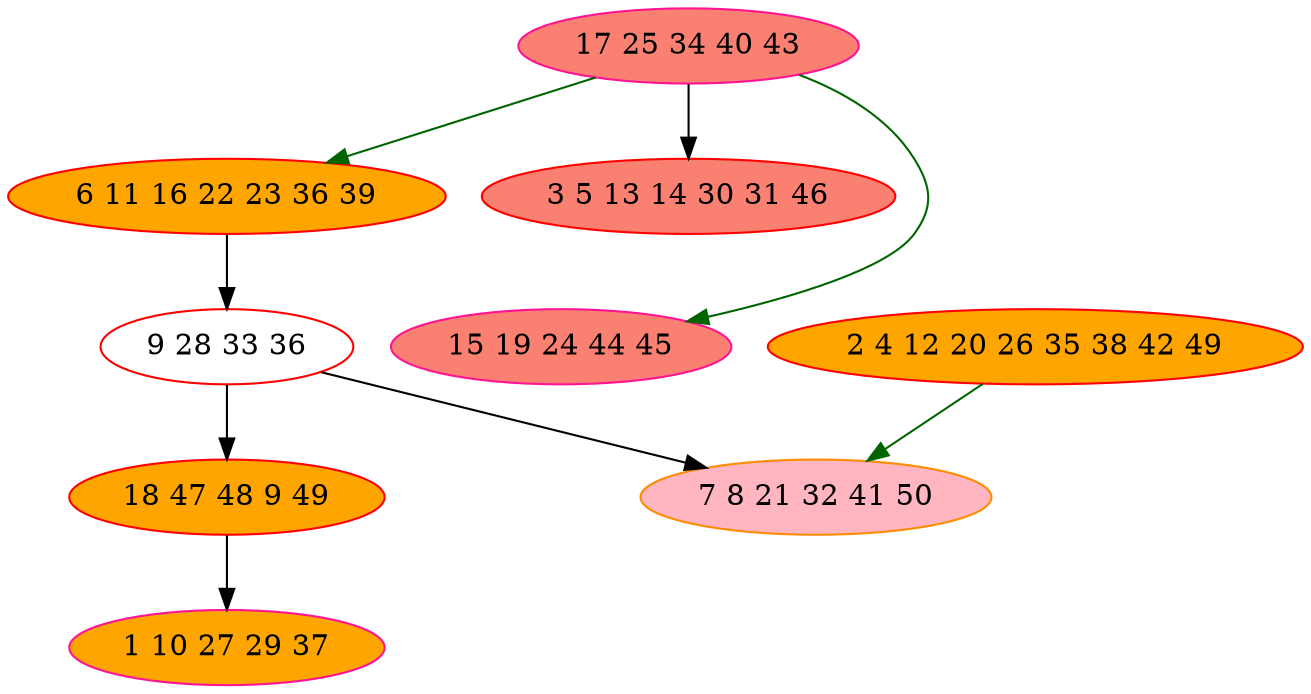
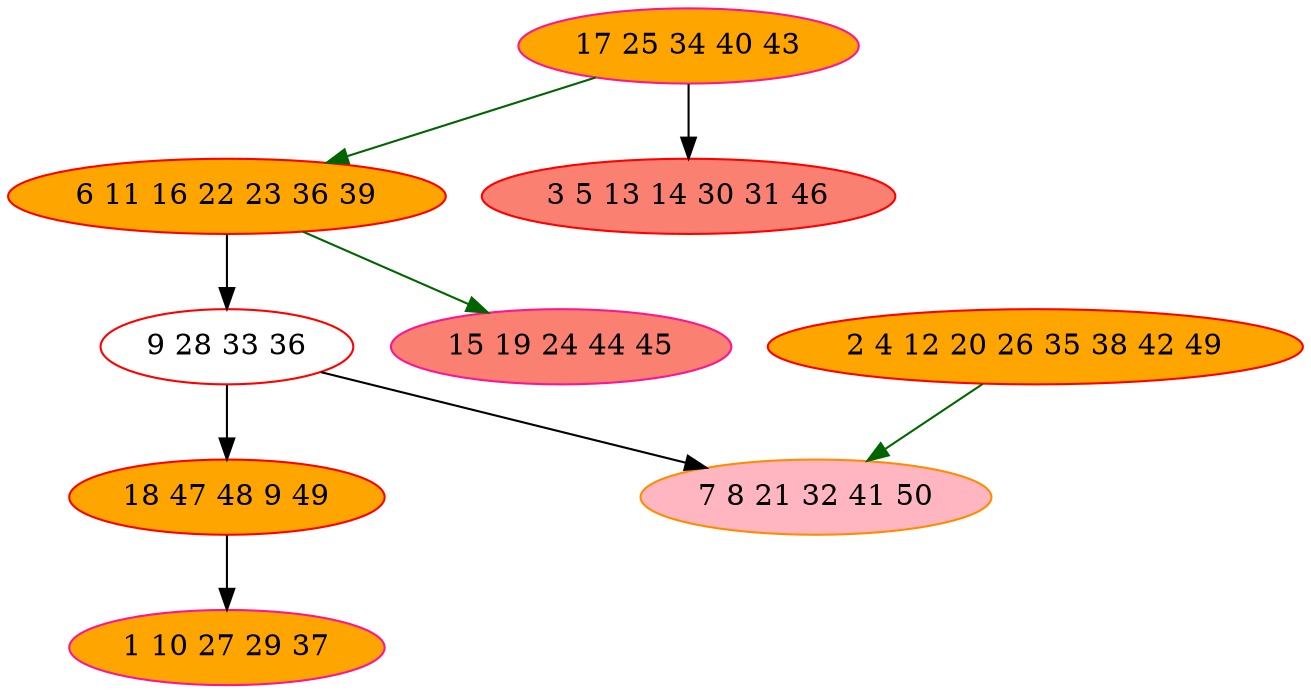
node "17 25 34 40 43": fillcolor salmon -> orange
edge "17 25 34 40 43" -> "15 19 24 44 45": now "6 11 16 22 23 36 39" -> "15 19 24 44 45"
